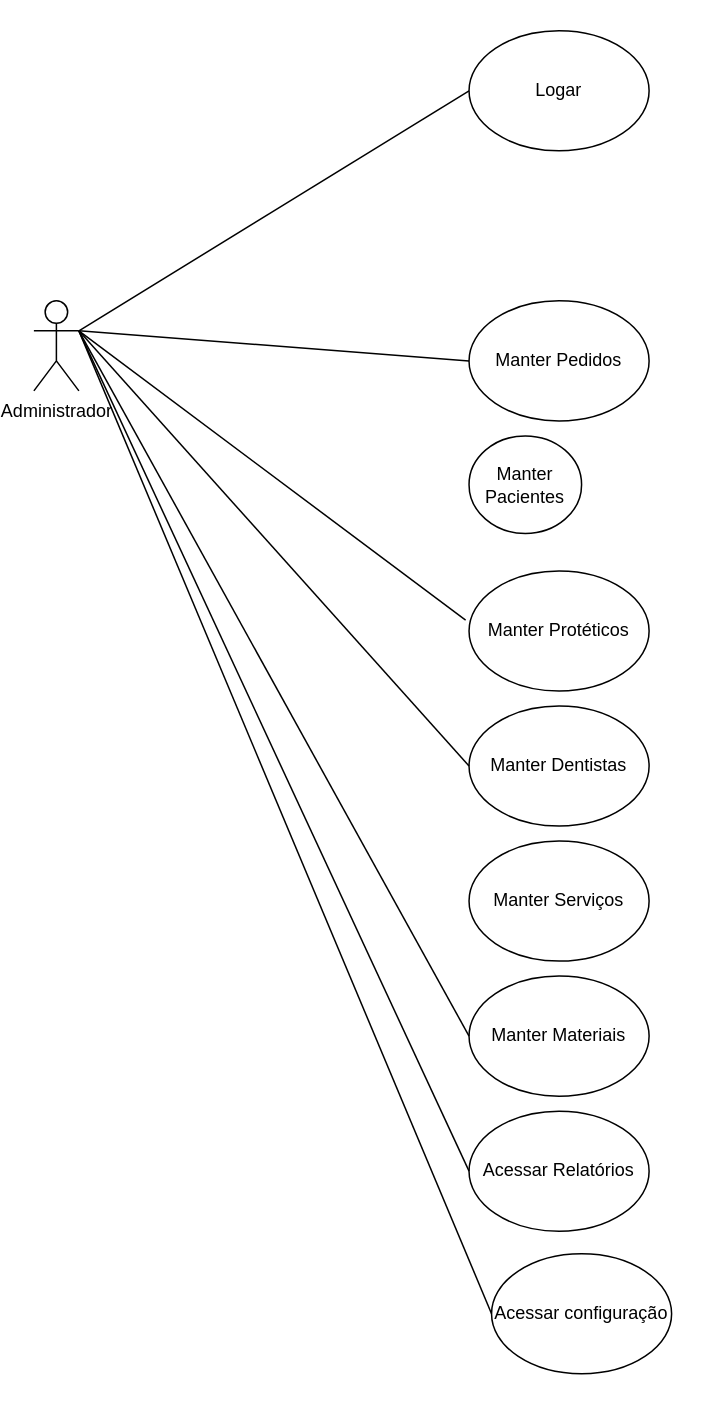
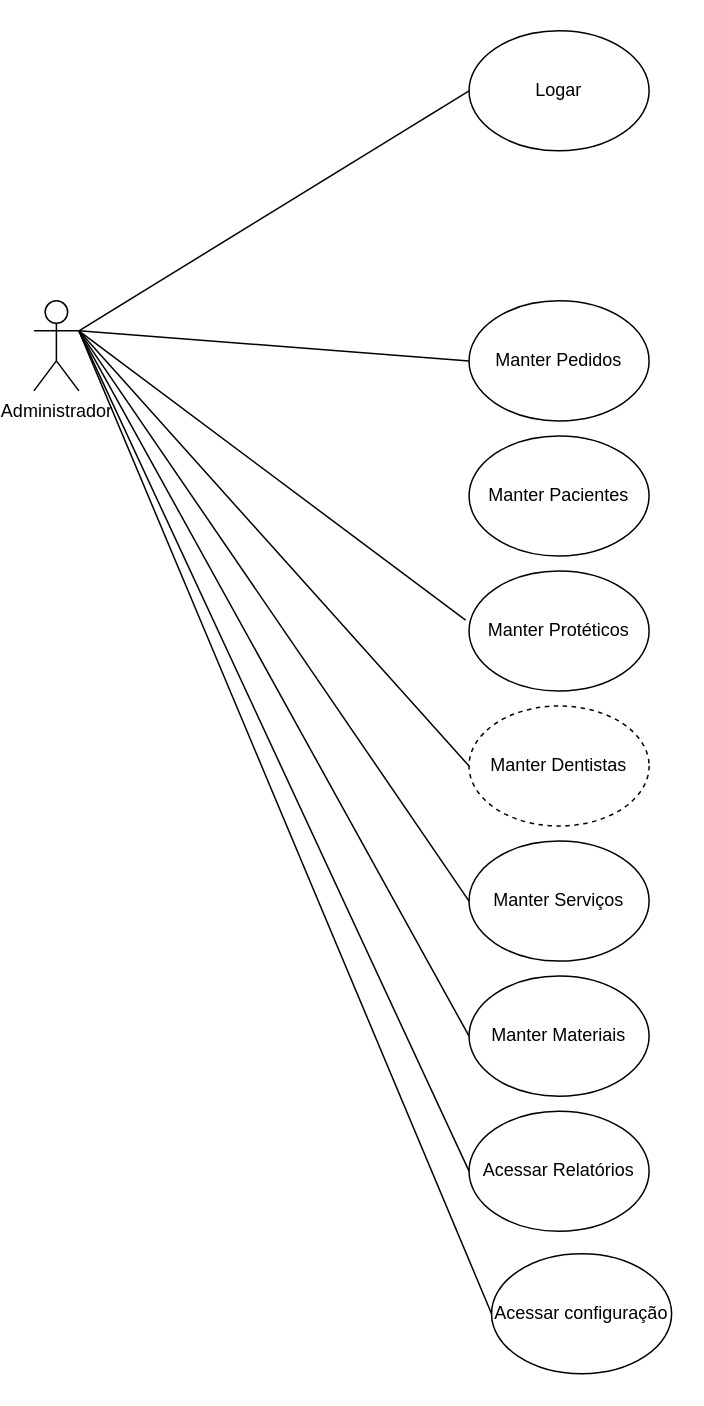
node "Manter Pacientes": size 113x98 -> 180x120
edge "Administrador" -- "Manter Serviços": added
node "Manter Dentistas": style solid -> dashed
